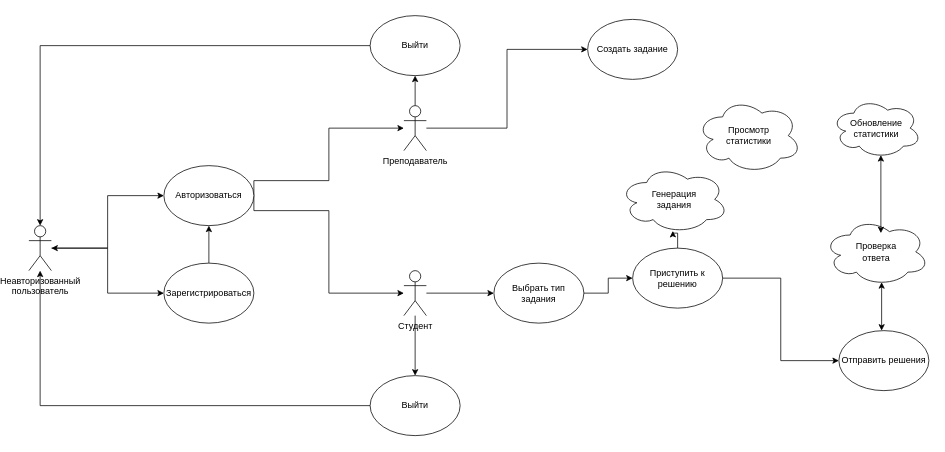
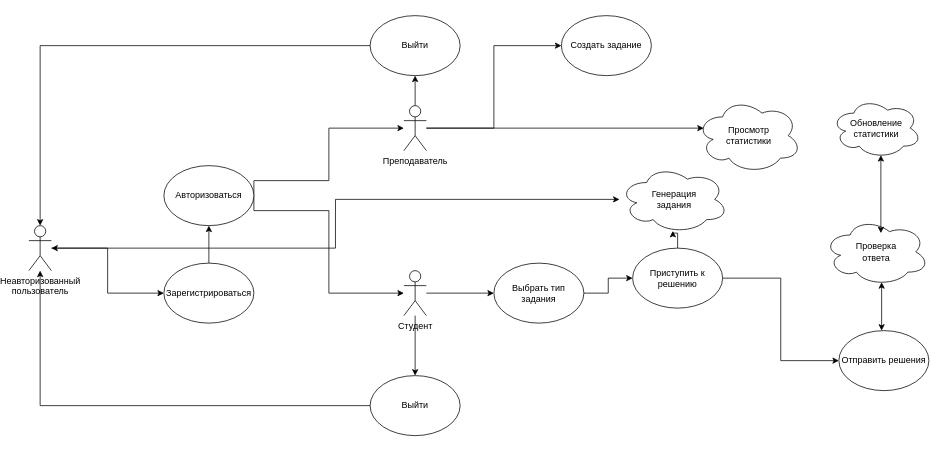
node "Создать задание": moved (633, 49) -> (606, 45)
edge "Преподаватель" -> "Просмотр статистики": added
edge "Авторизоваться" -- "Неавторизованный пользователь": now "Генерация задания" -- "Неавторизованный пользователь"
